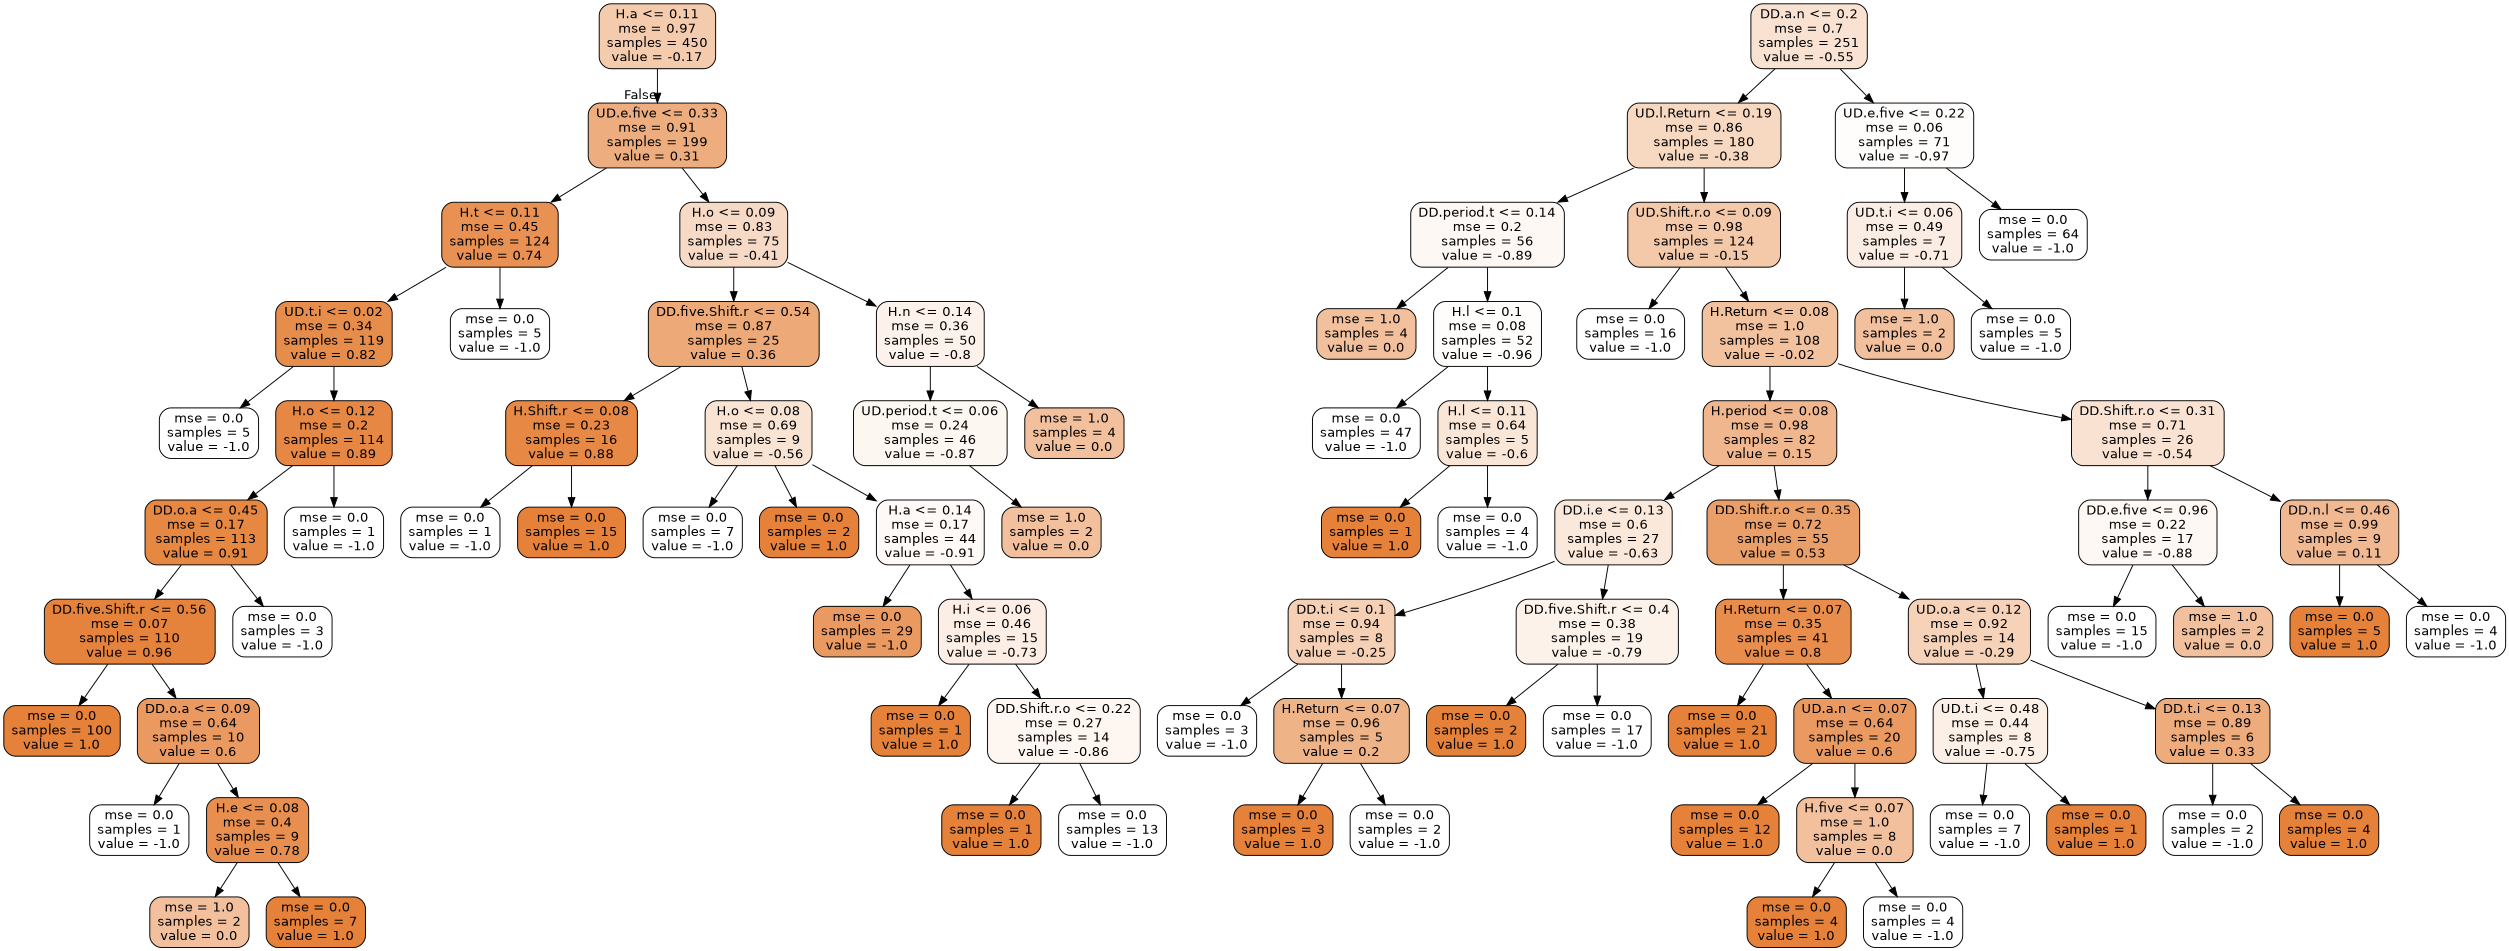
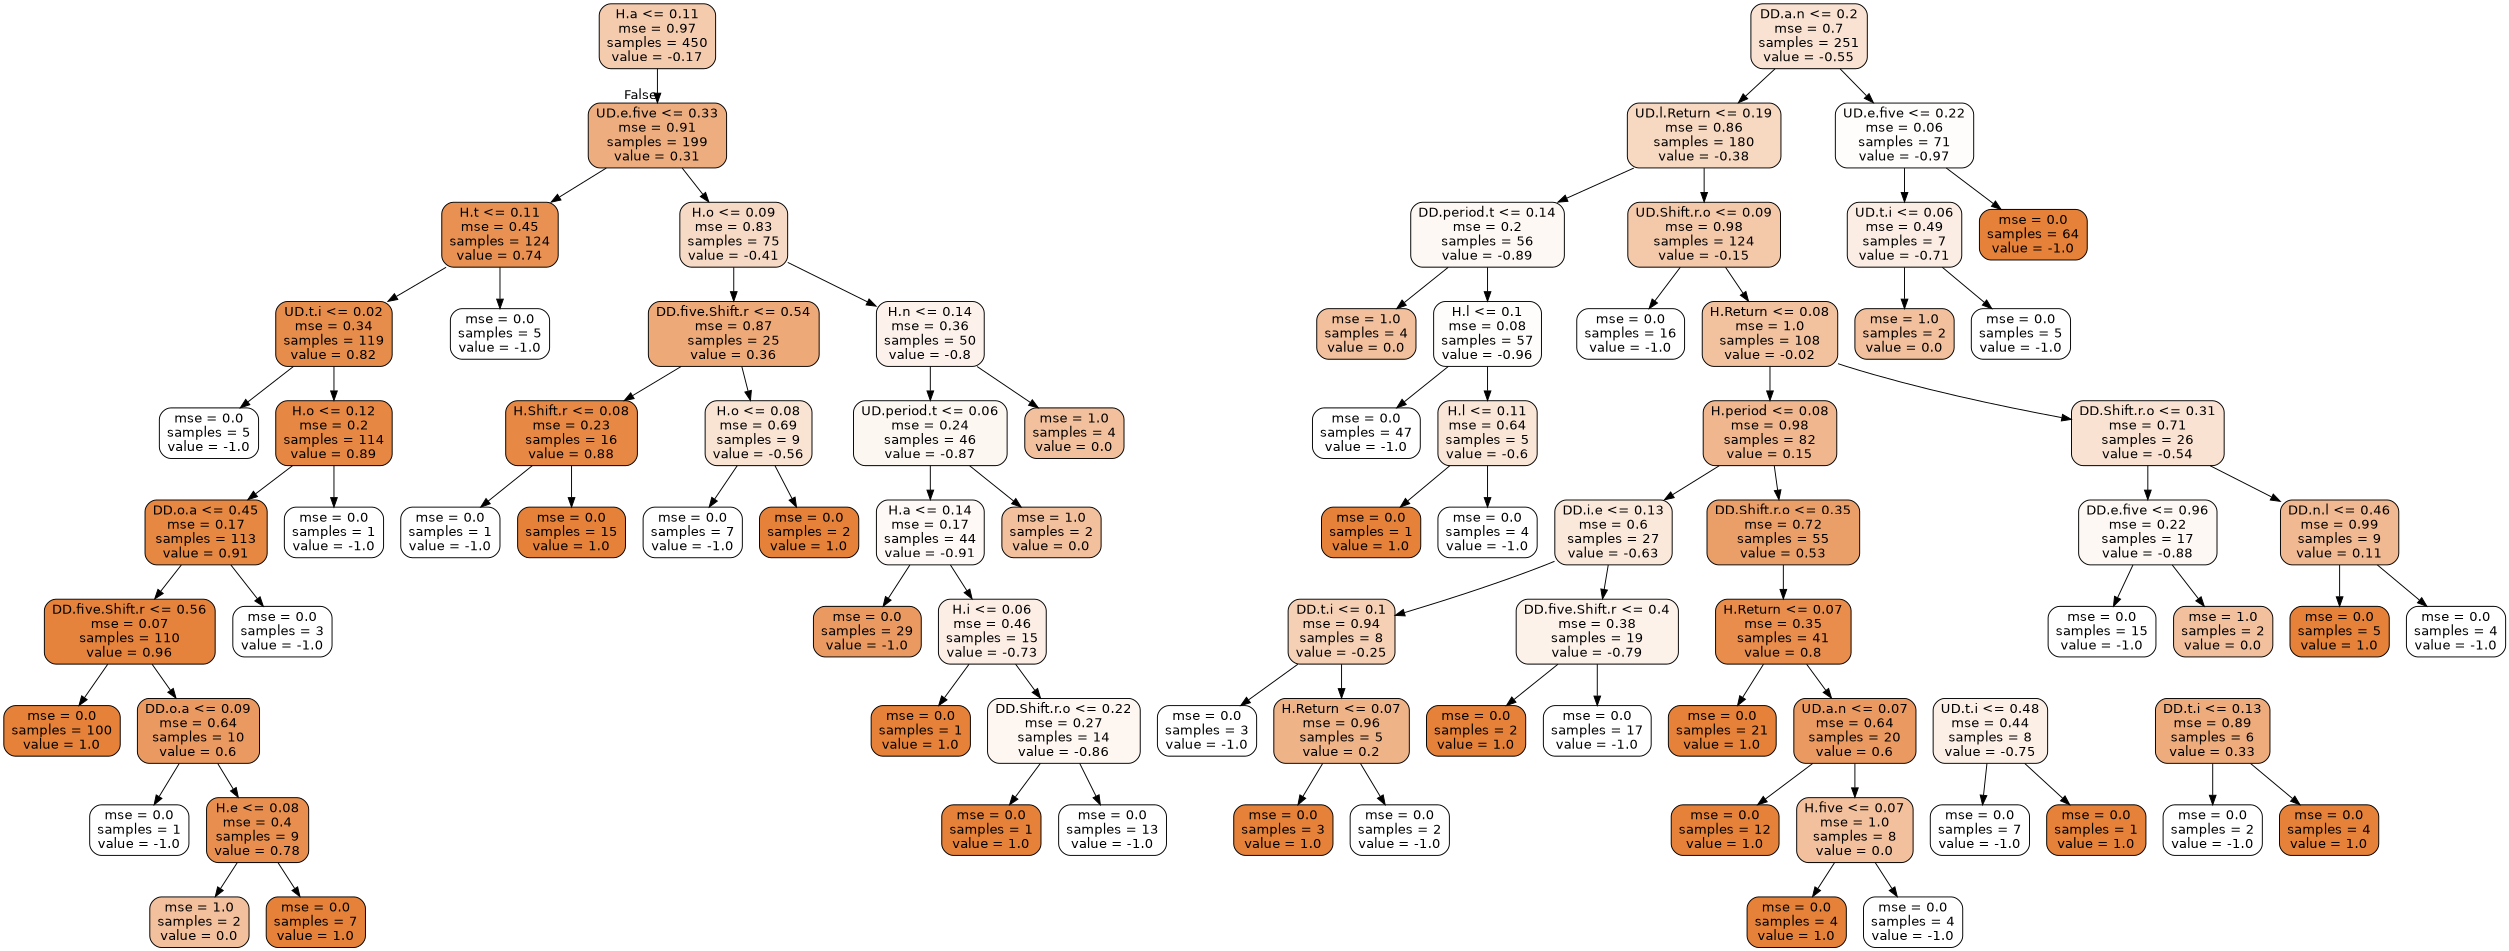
node "mse = 0.0 samples = 64 value = -1.0": fillcolor #ffffff -> #e58139
node "H.l <= 0.1 mse = 0.08 samples = 52 value = -0.96": label "H.l <= 0.1 mse = 0.08 samples = 52 value = -0.96" -> "H.l <= 0.1 mse = 0.08 samples = 57 value = -0.96"
edge "H.o <= 0.08 mse = 0.69 samples = 9 value = -0.56" -> "H.a <= 0.14 mse = 0.17 samples = 44 value = -0.91": now "UD.period.t <= 0.06 mse = 0.24 samples = 46 value = -0.87" -> "H.a <= 0.14 mse = 0.17 samples = 44 value = -0.91"
node "UD.o.a <= 0.12 mse = 0.92 samples = 14 value = -0.29": removed
